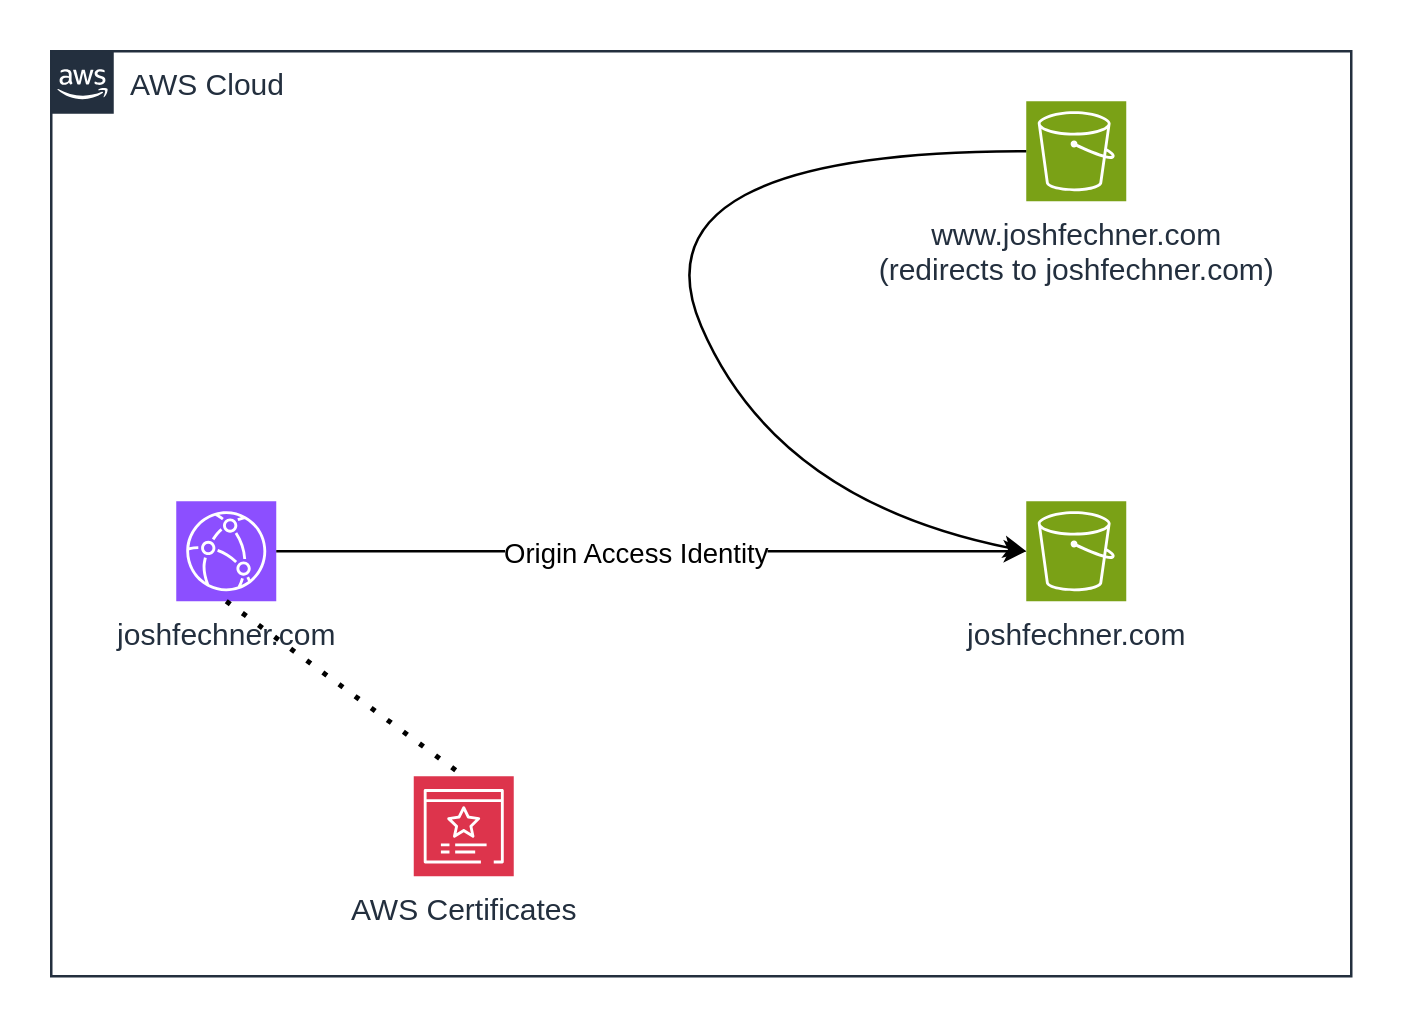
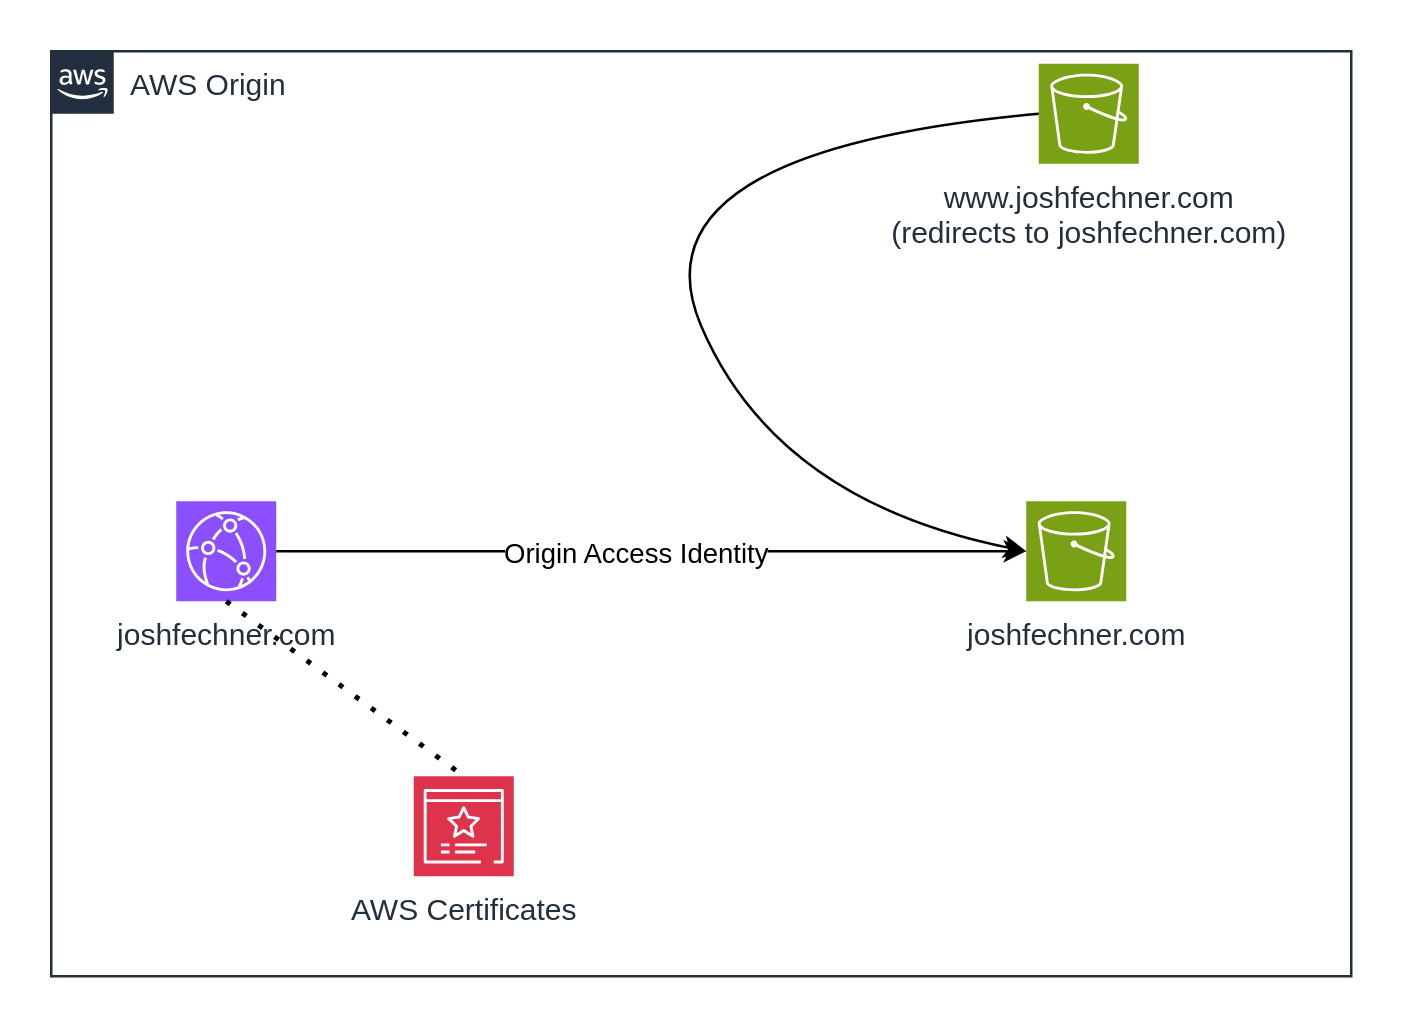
node "AWS Cloud": label "AWS Cloud" -> "AWS Origin"
node "www.joshfechner.com (redirects to joshfechner.com)": moved (1076, 151) -> (1089, 114)
